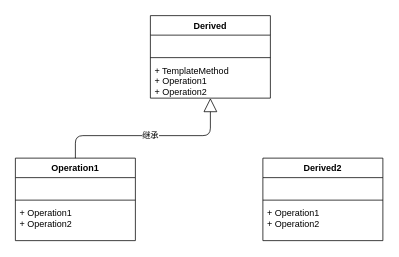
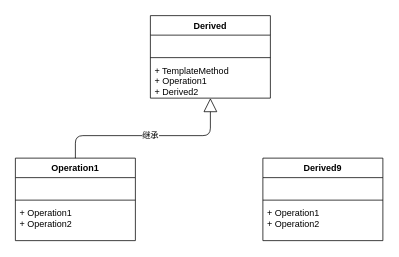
node "+ TemplateMethod + Operation1 + Operation2": label "+ TemplateMethod + Operation1 + Operation2" -> "+ TemplateMethod + Operation1 + Derived2"
node "Derived2": label "Derived2" -> "Derived9"
